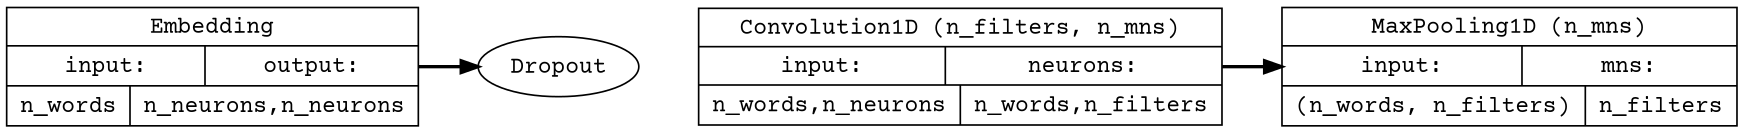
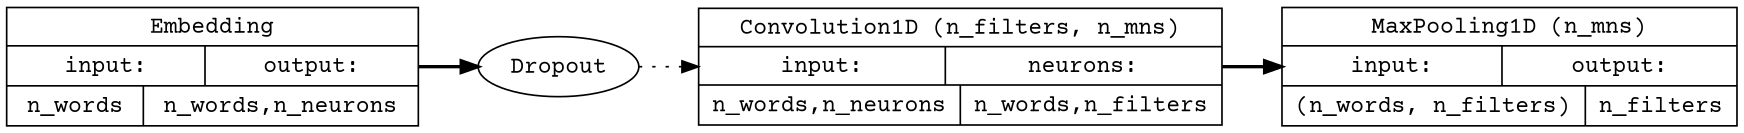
node "MaxPooling1D (n_mns)": text "mns:" -> "output:"
edge "Dropout" -> "Convolution1D (n_filters, n_mns)": added
node "Embedding": text "n_neurons,n_neurons" -> "n_words,n_neurons"
